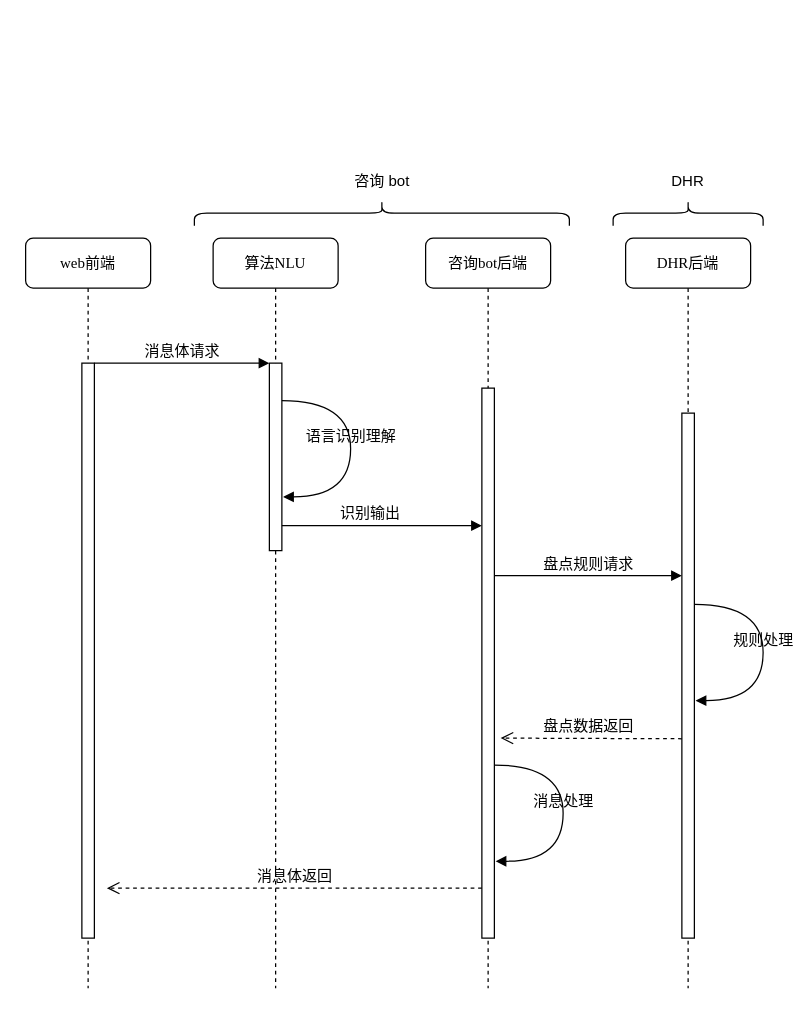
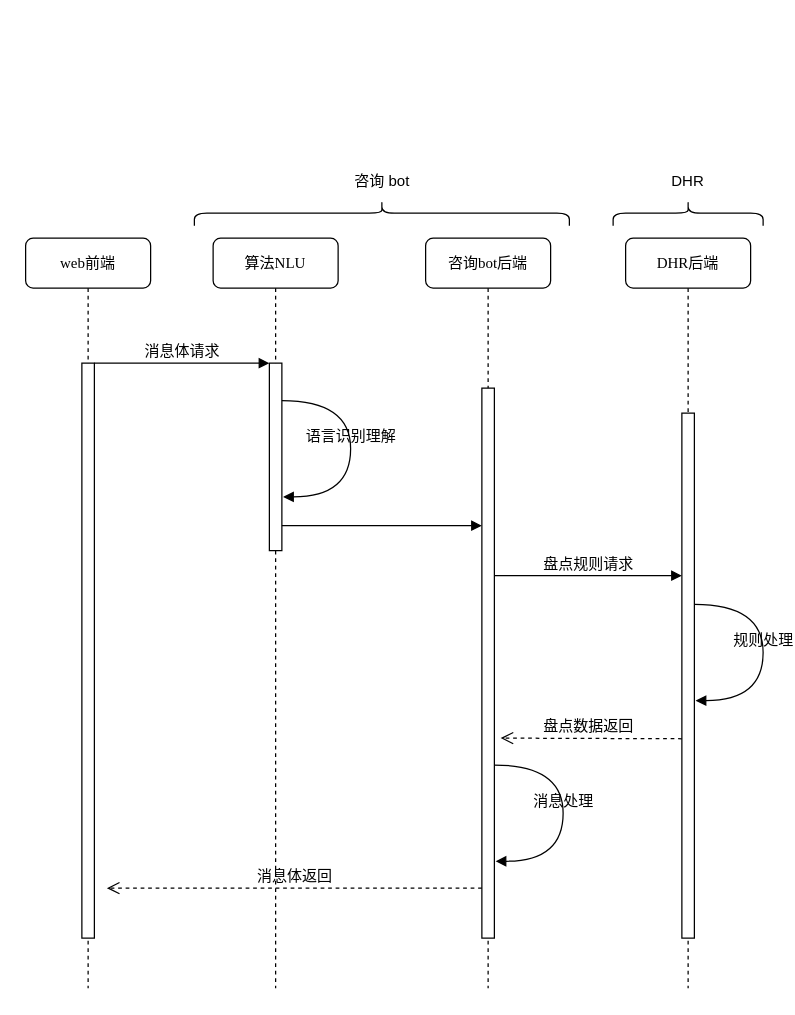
node "识别输出": removed
